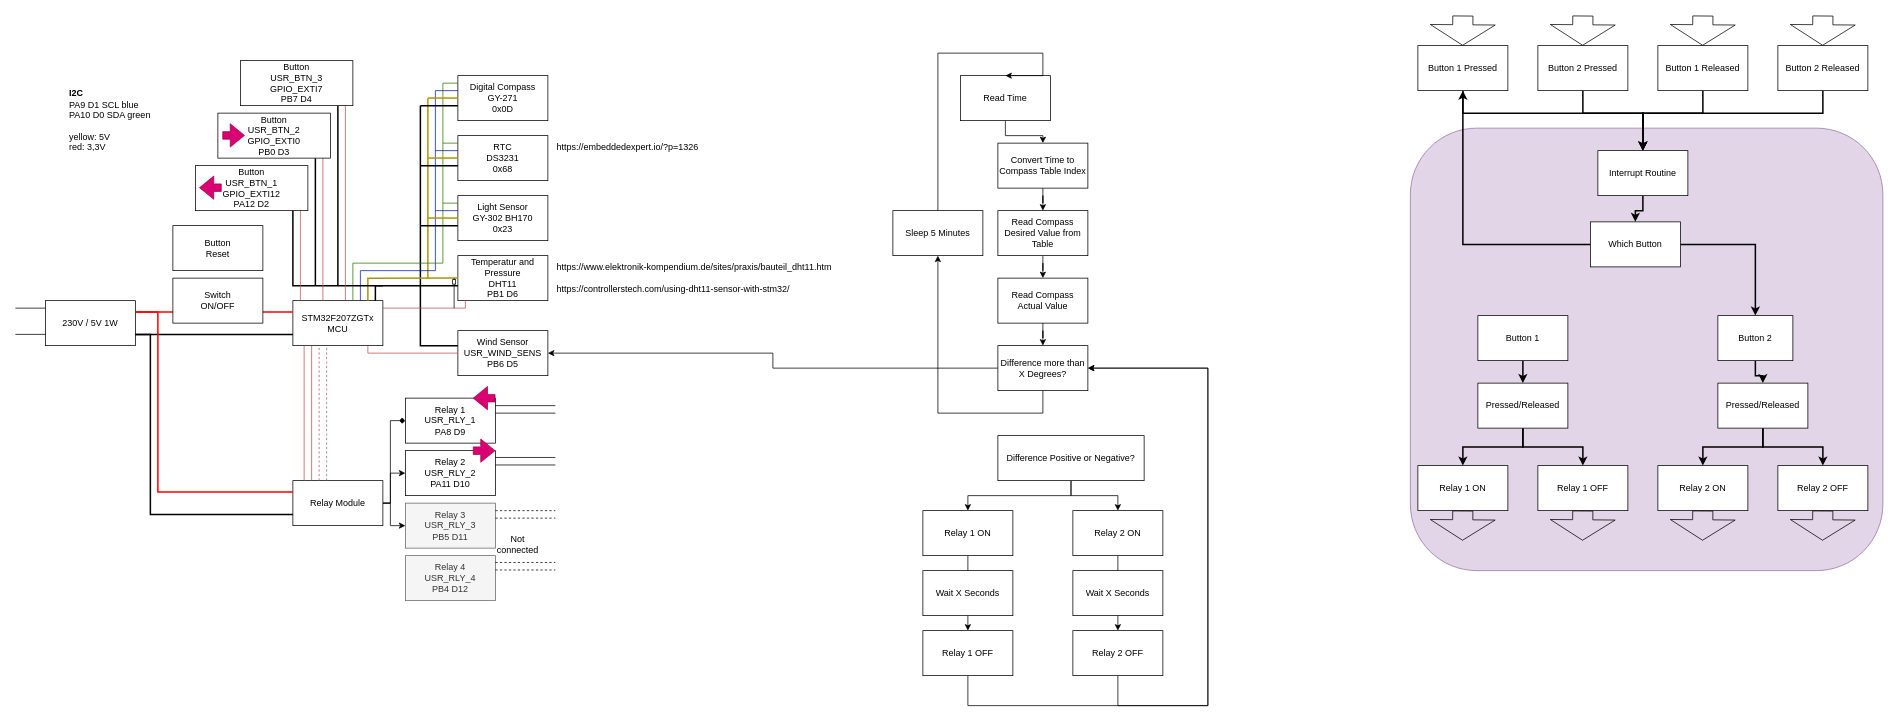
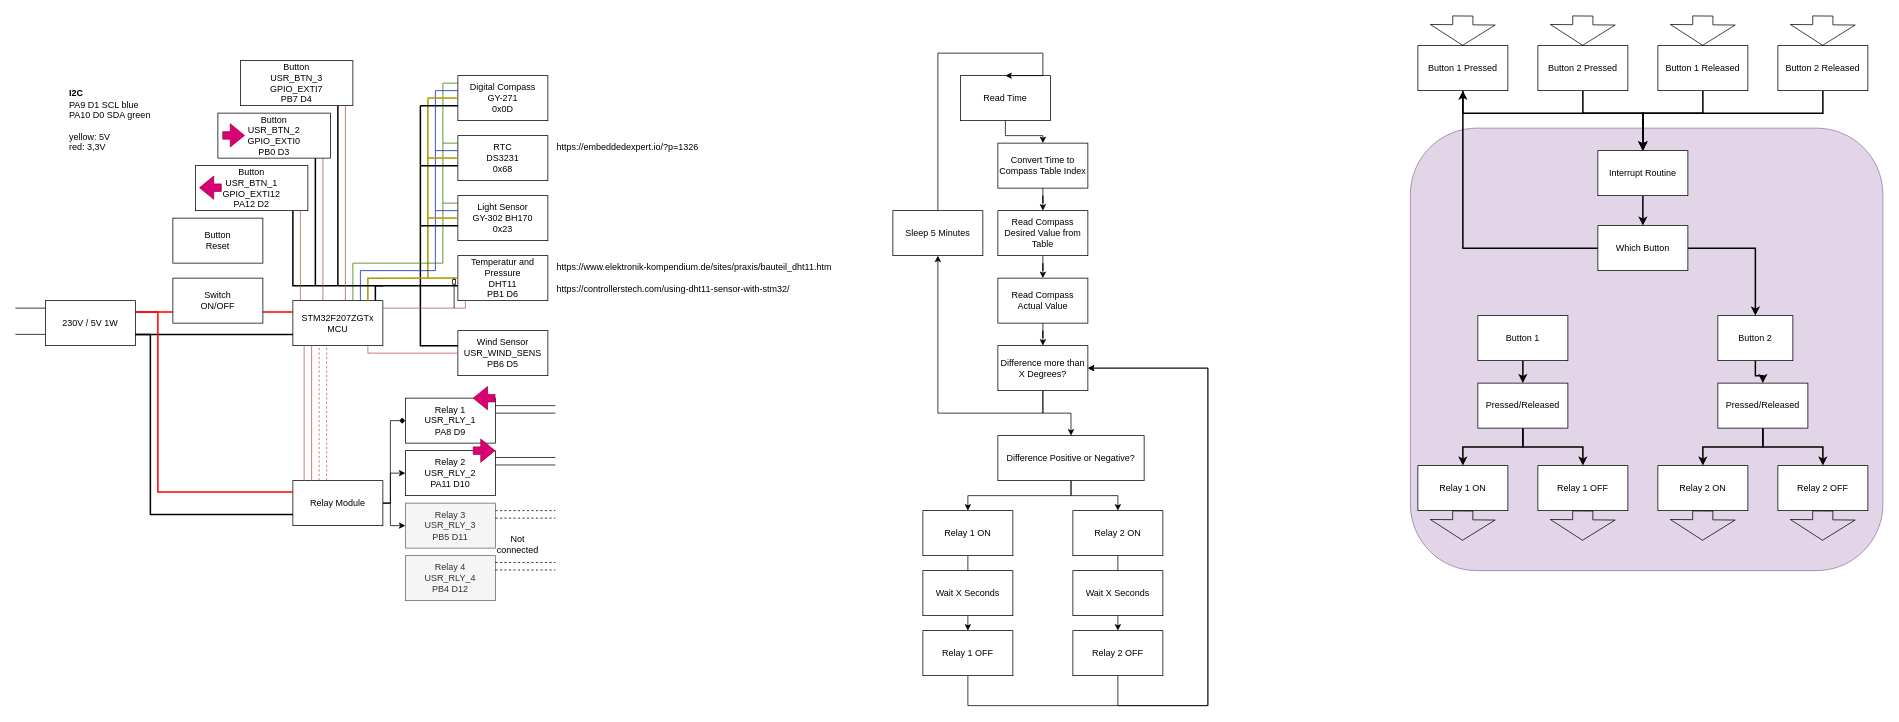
node "Which Button": moved (1635, 244) -> (1643, 248)
node "Button Reset": moved (218, 248) -> (218, 240)
edge "Difference more than X Degrees?" -> "Wind Sensor USR_WIND_SENS PB6 D5": now "Difference more than X Degrees?" -> "Difference Positive or Negative?"
